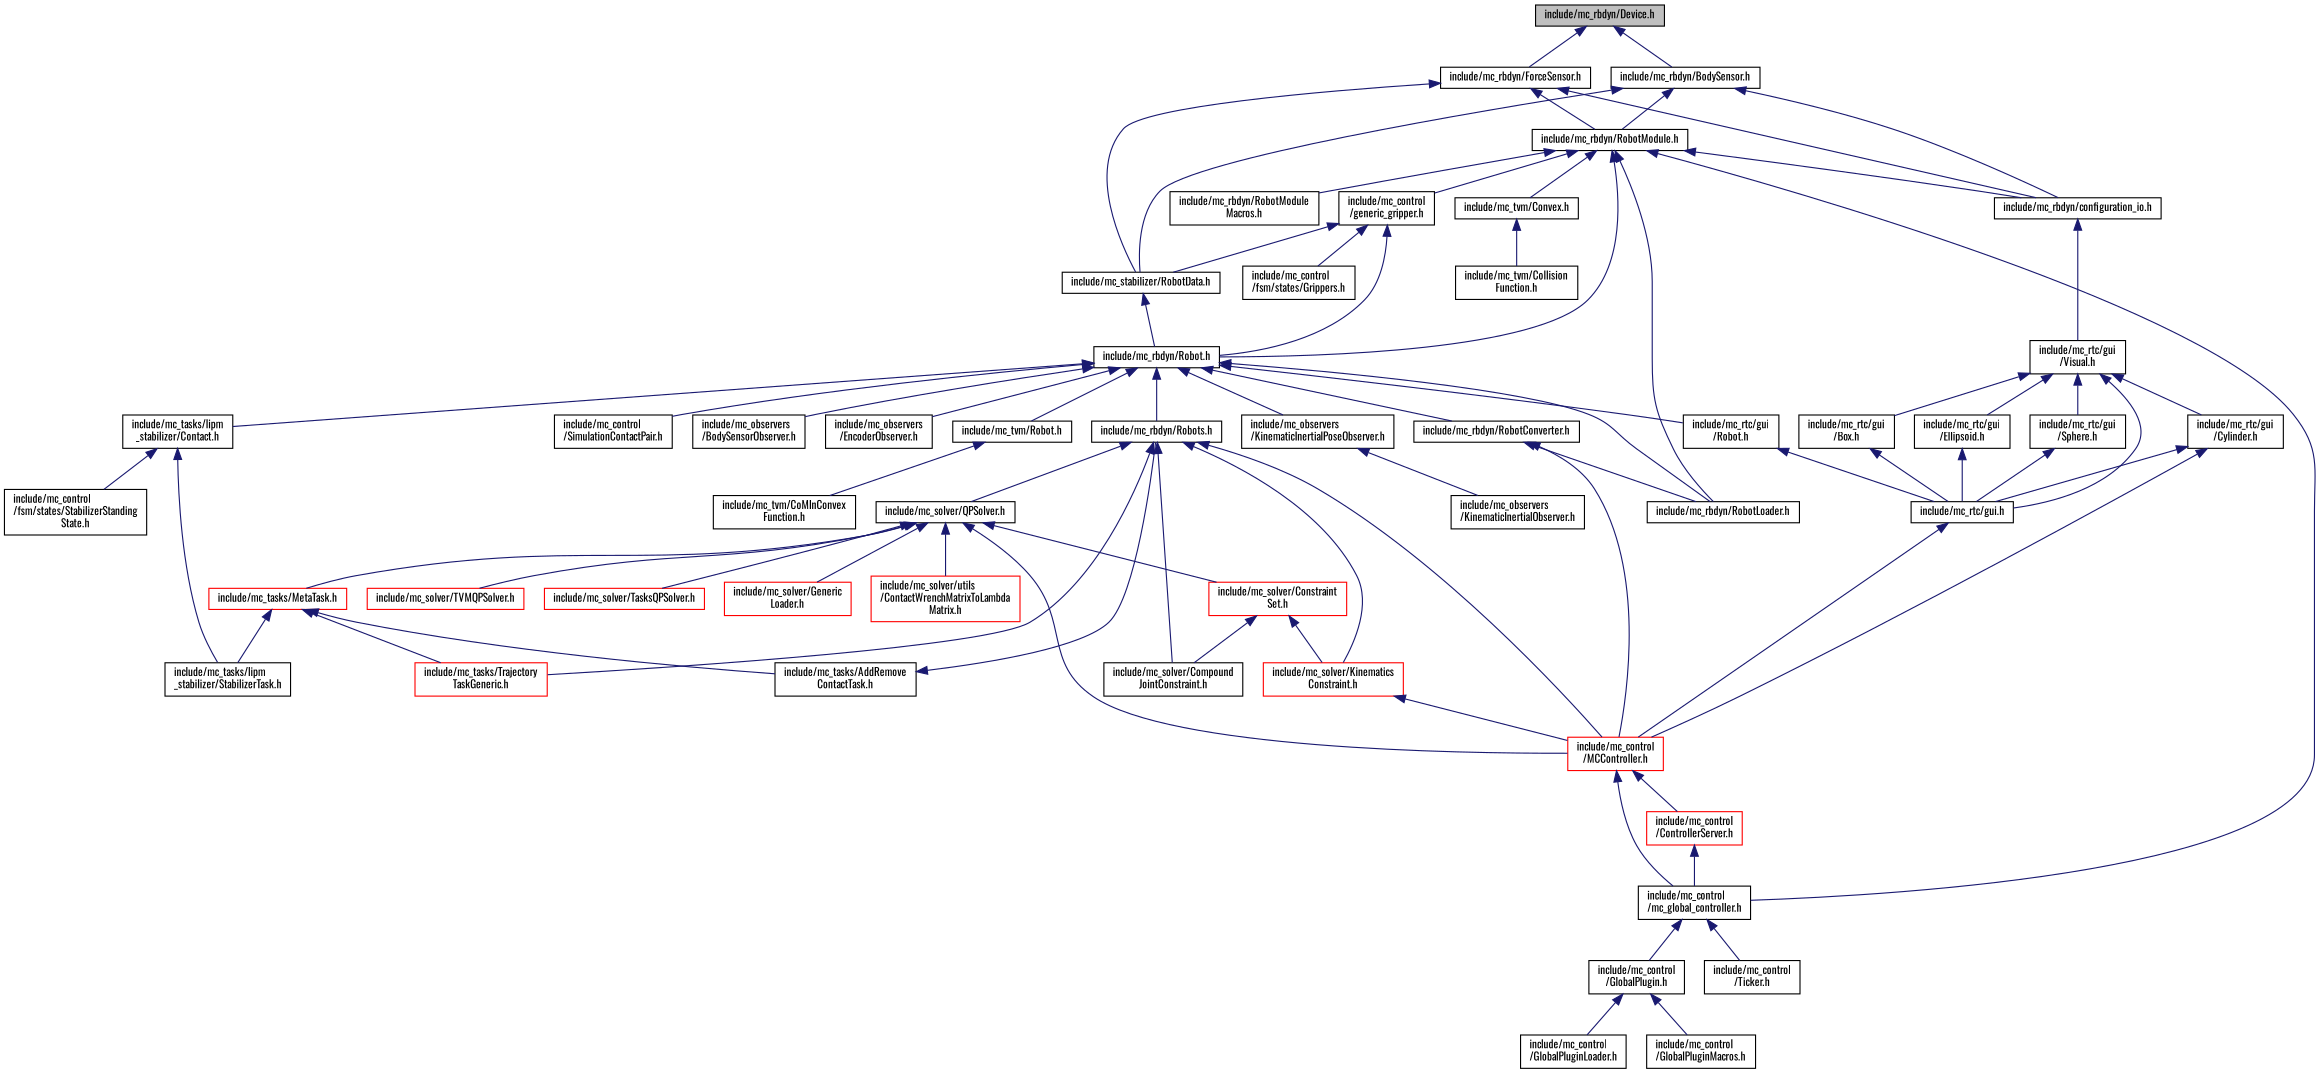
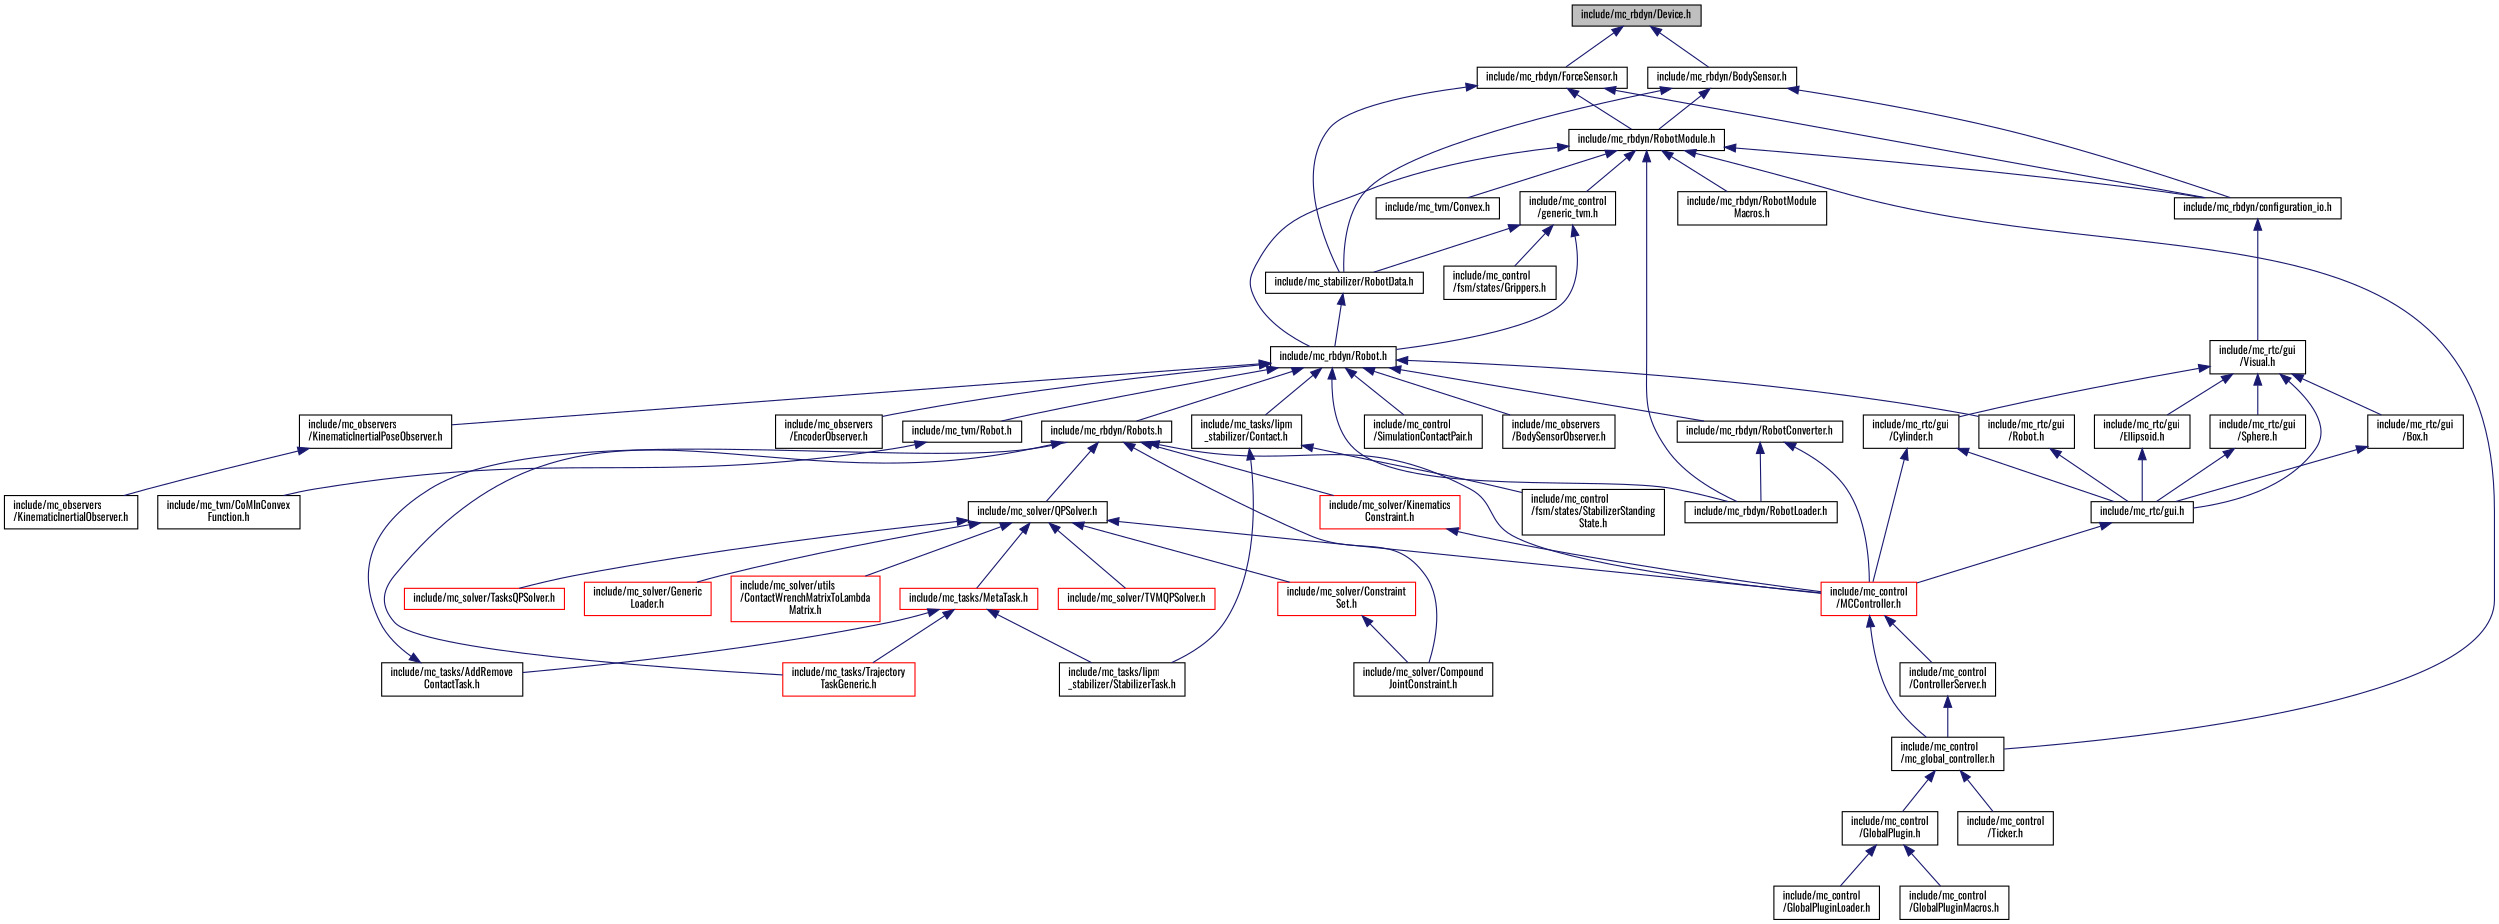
node "include/mc_control /generic_gripper.h": label "include/mc_control /generic_gripper.h" -> "include/mc_control /generic_tvm.h"
node "include/mc_tvm/Collision Function.h": removed
edge "include/mc_solver/Kinematics Constraint.h" -> "include/mc_solver/Constraint Set.h": removed
node "include/mc_control /ControllerServer.h": color red -> black
